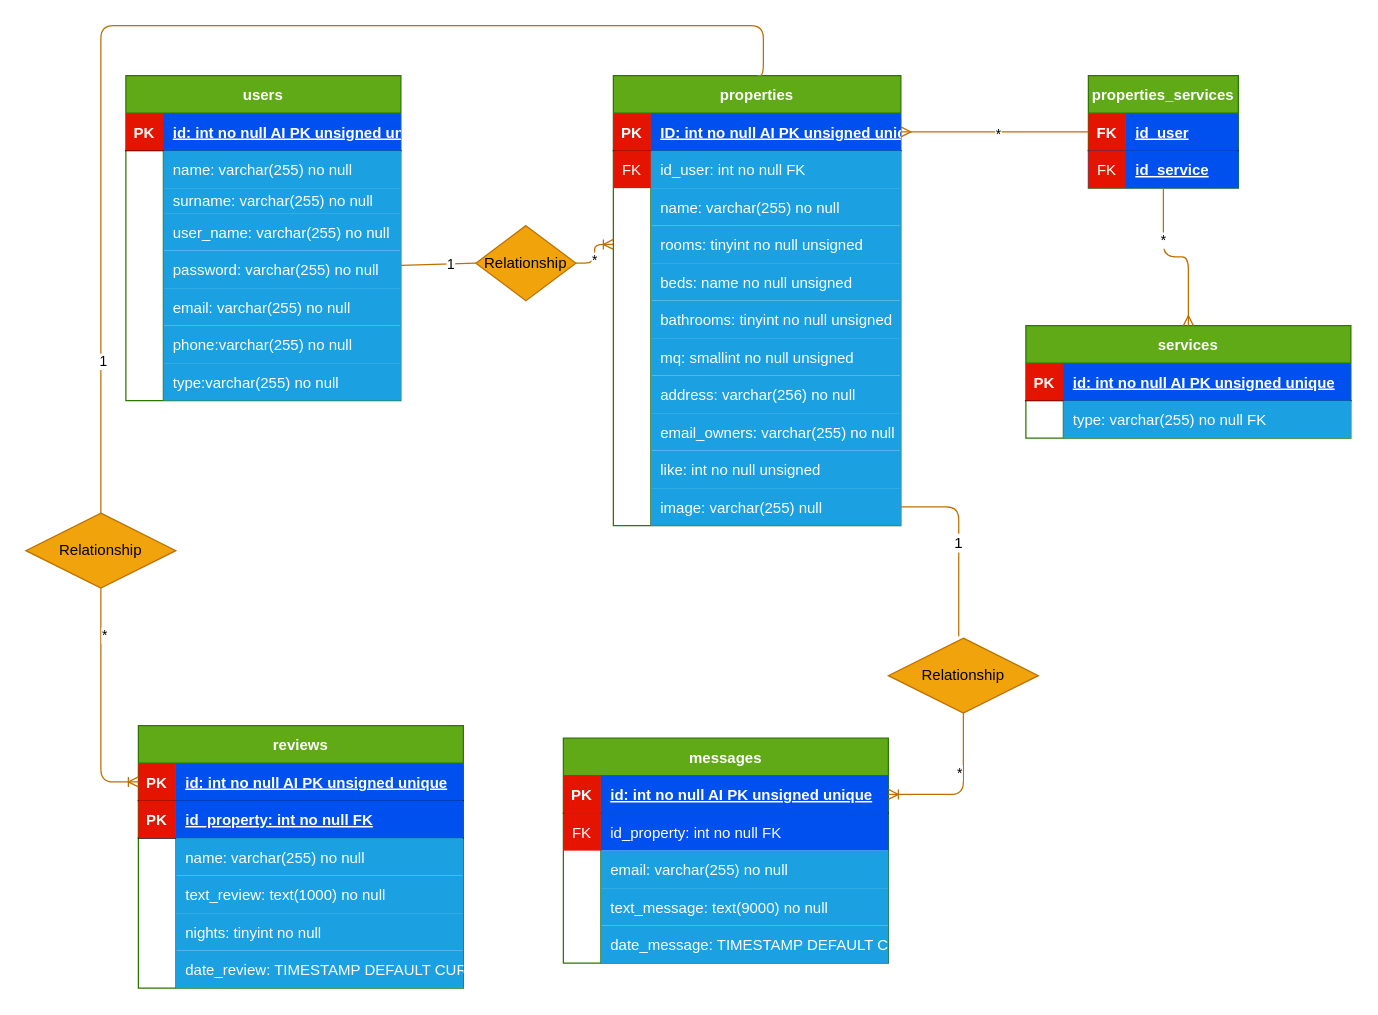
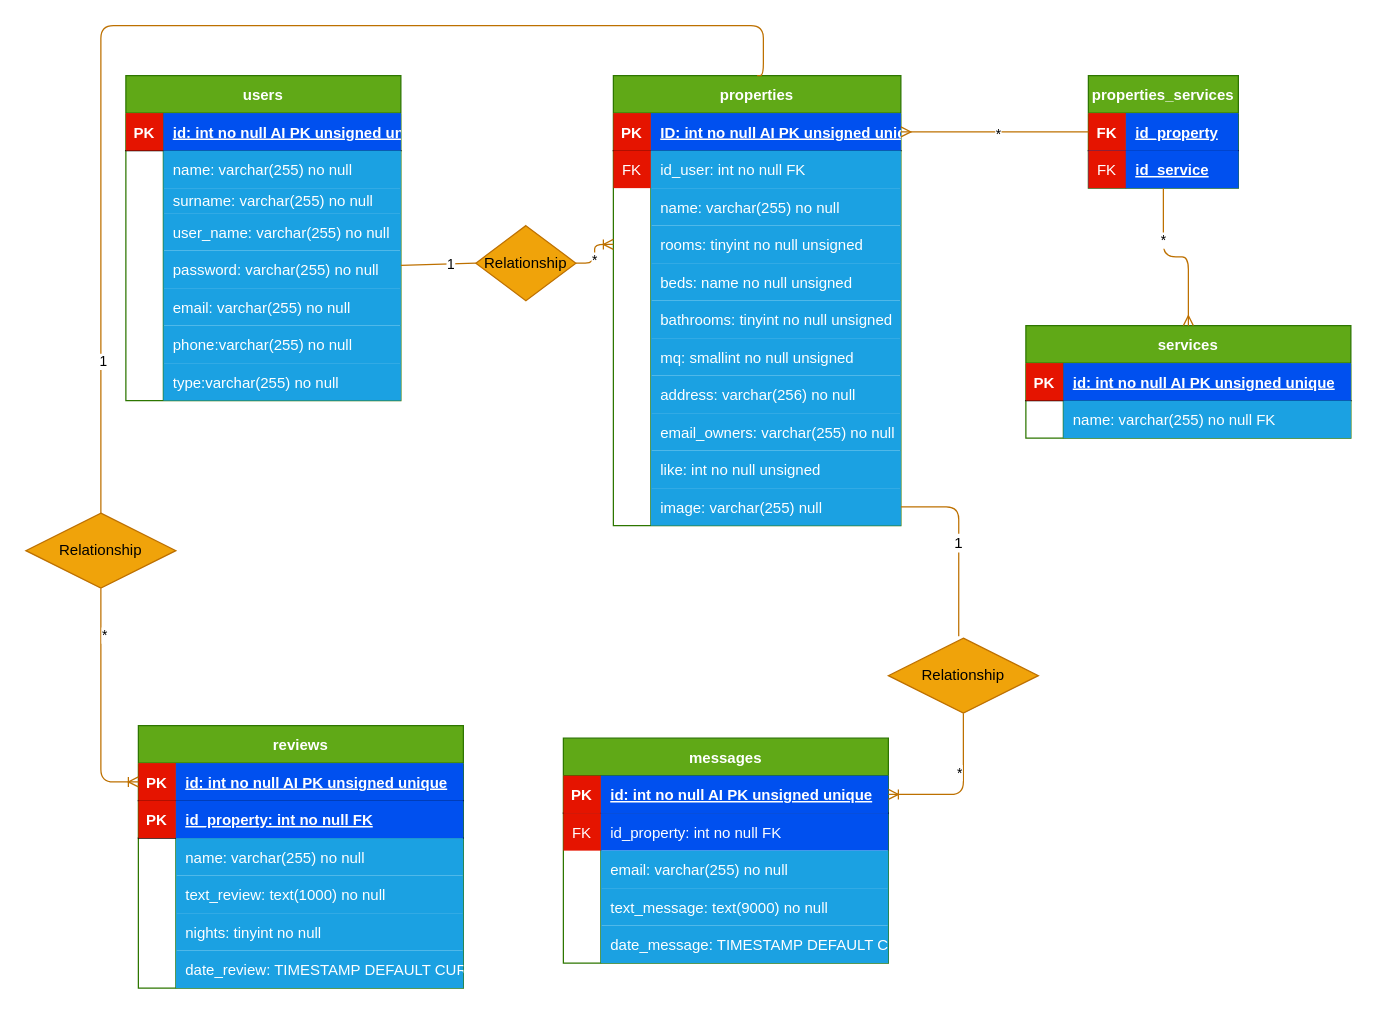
node "id_user": label "id_user" -> "id_property"
node "type: varchar(255) no null FK": label "type: varchar(255) no null FK" -> "name: varchar(255) no null FK"
